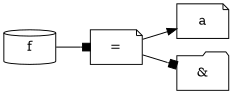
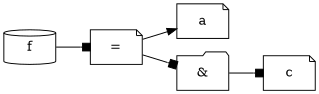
node "c": added
